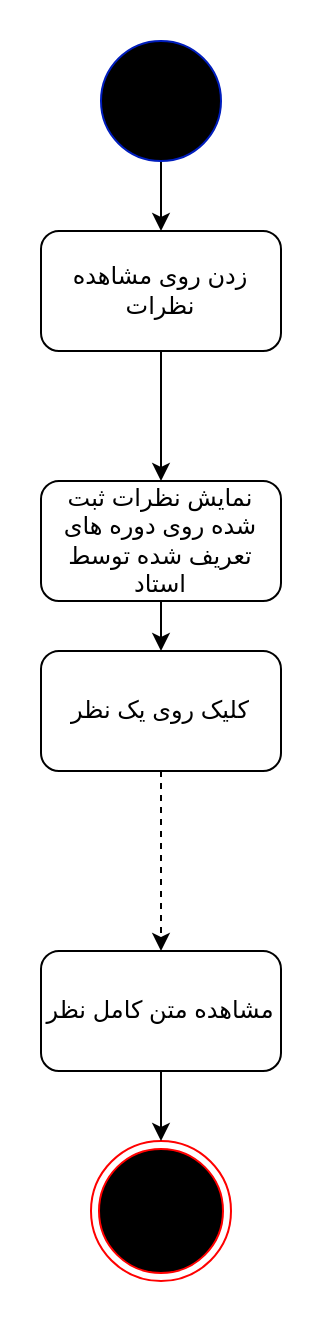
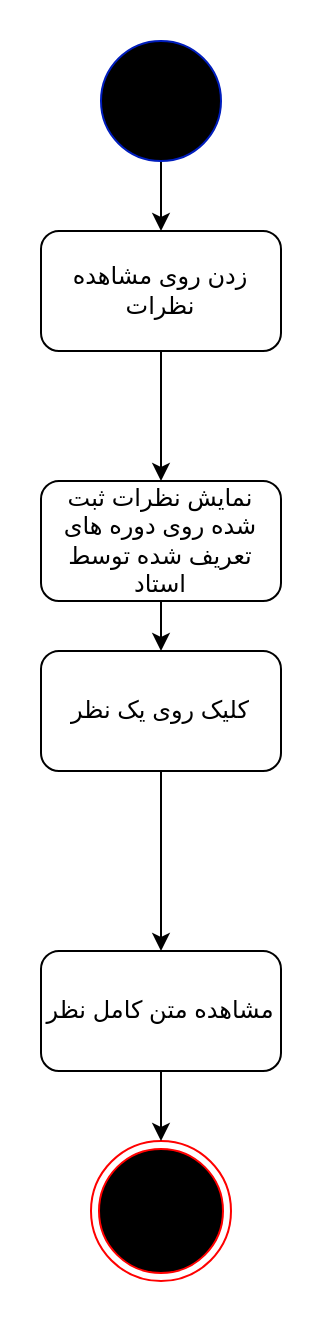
edge "کلیک روی یک نظر" -> "مشاهده متن کامل نظر": style dashed -> solid
